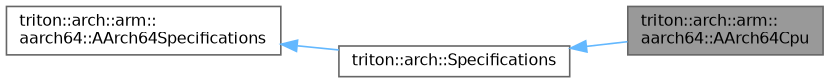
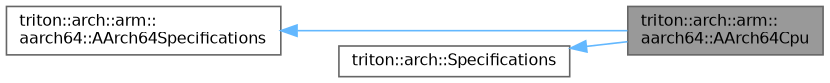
edge "triton::arch::Specifications" -> "triton::arch::arm:: aarch64::AArch64Specifications": now "triton::arch::arm:: aarch64::AArch64Cpu" -> "triton::arch::arm:: aarch64::AArch64Specifications"
